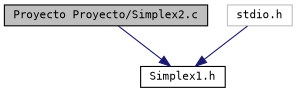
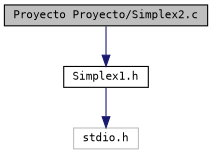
edge "stdio.h" -> "Simplex1.h": reversed
